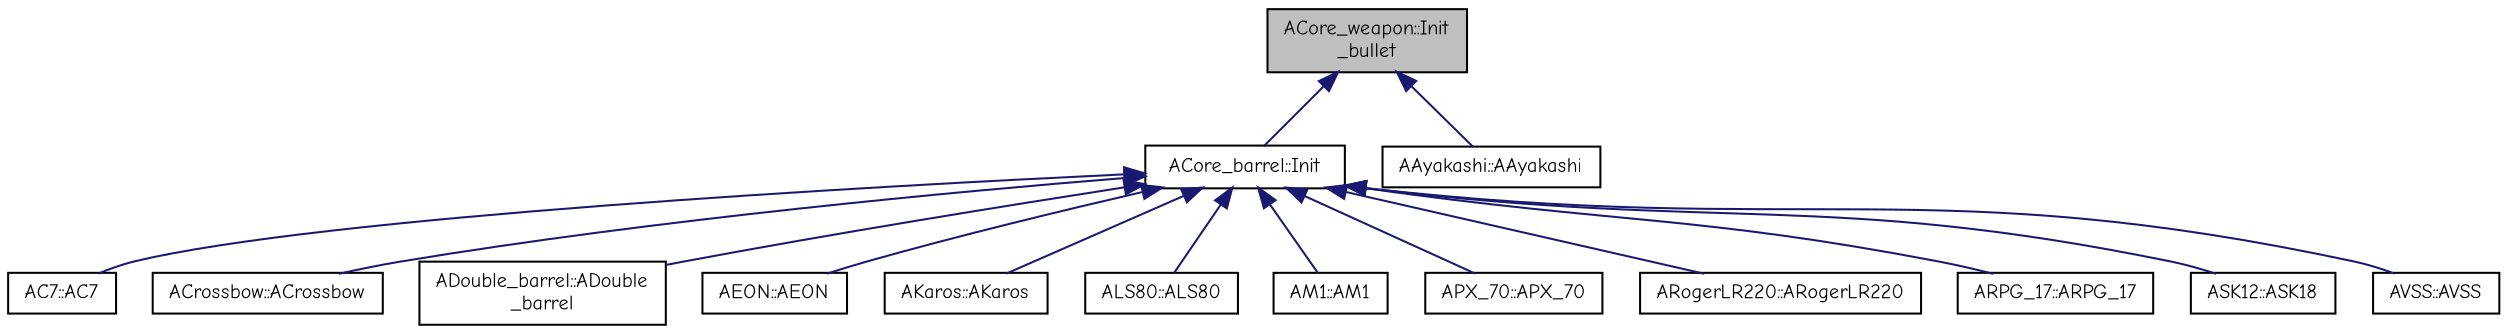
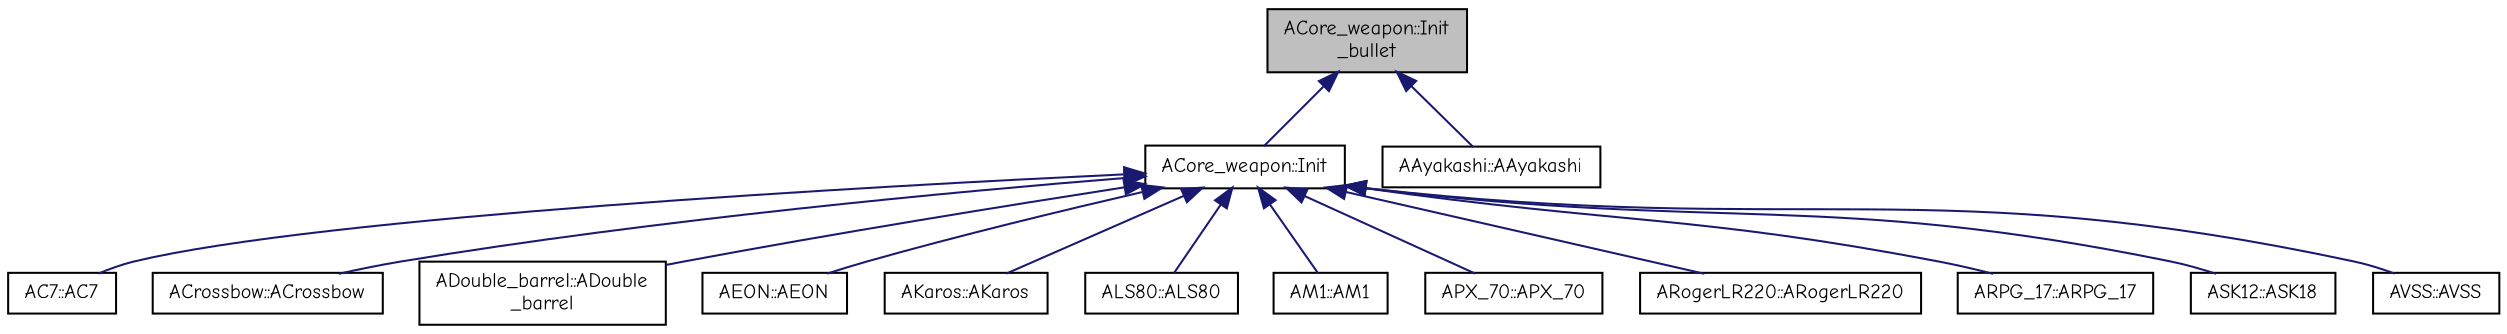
node "ACore_barrel::Init": label "ACore_barrel::Init" -> "ACore_weapon::Init"
